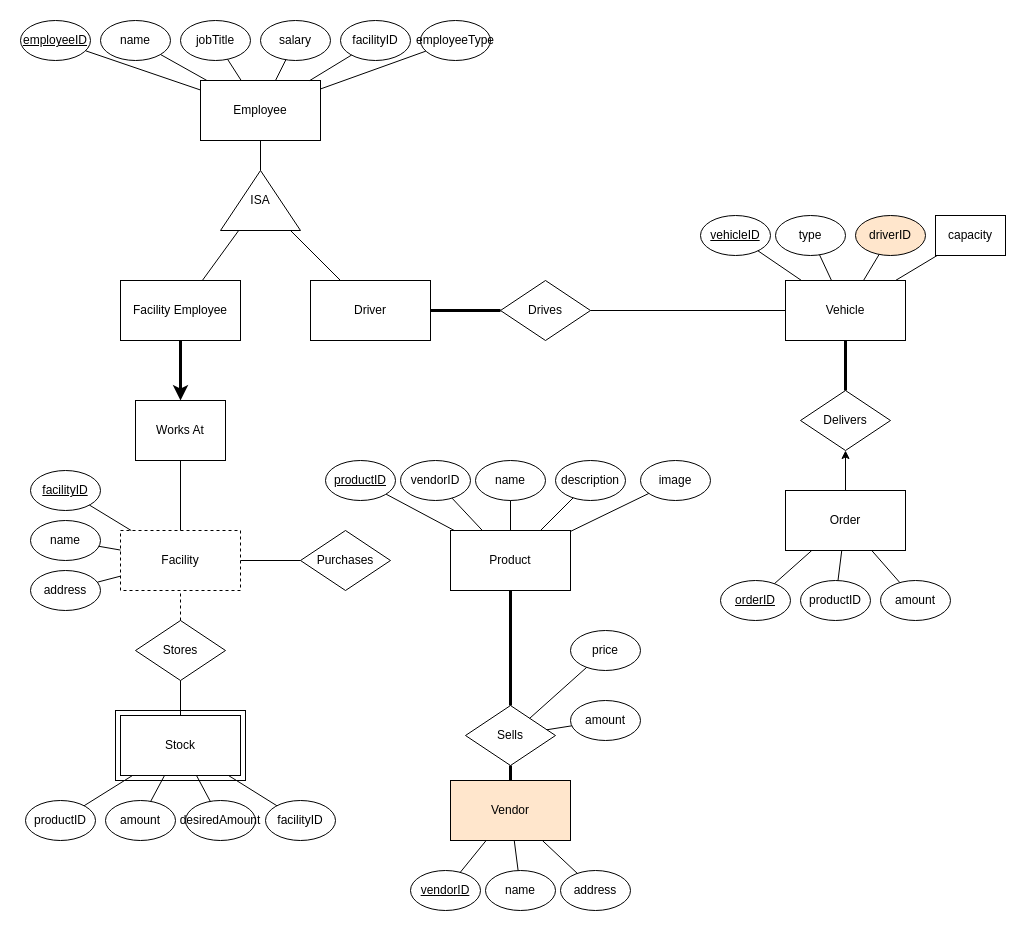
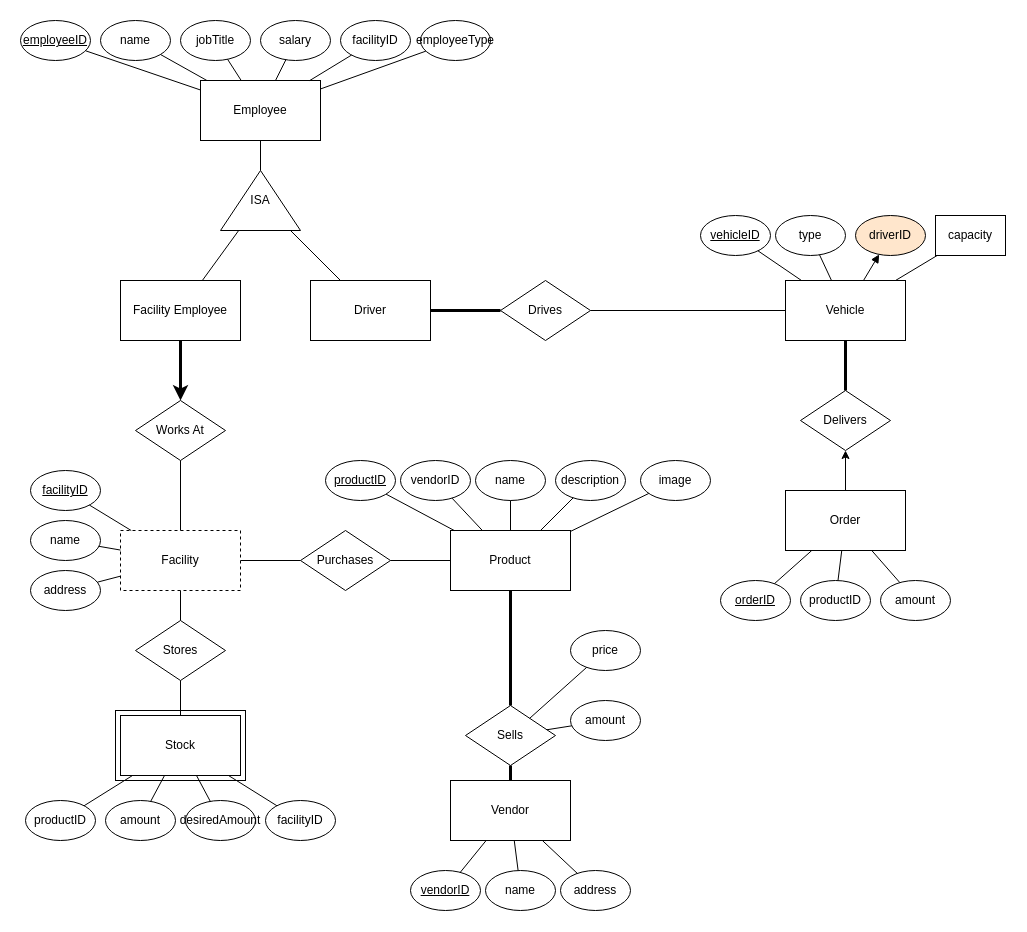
edge "driverID" -- "Vehicle": arrowhead none -> block
node "Works At": shape rectangle -> diamond
edge "Purchases" -- "Product": added
edge "Facility" -- "Stores": style dashed -> solid
node "Vendor": fillcolor #ffe6cc -> #ffffff
